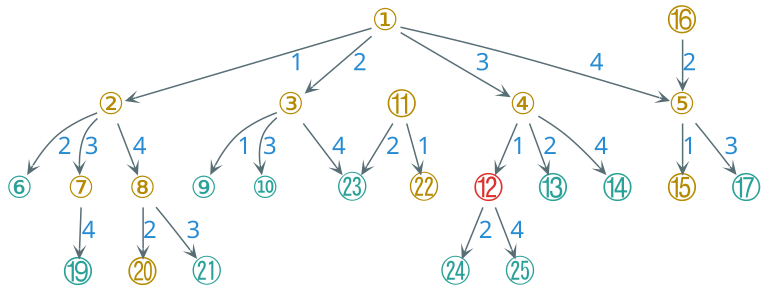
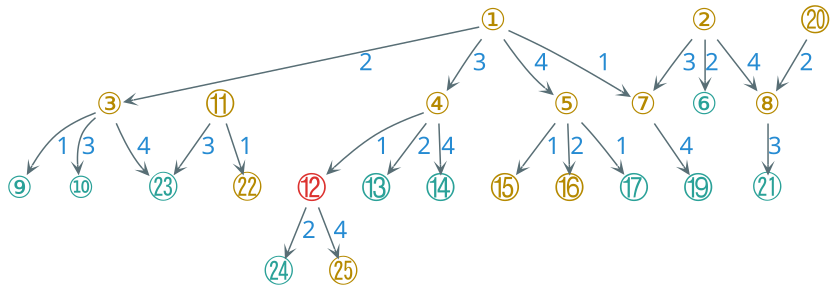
edge "⑯" -> "⑤": reversed
edge "①" -> "②": now "①" -> "⑦"
edge "⑪" -> "㉓": label "2" -> "3"
edge "⑤" -> "⑰": label "3" -> "1"
edge "⑧" -> "⑳": reversed
node "㉕": fontcolor #2aa198 -> #b58900
